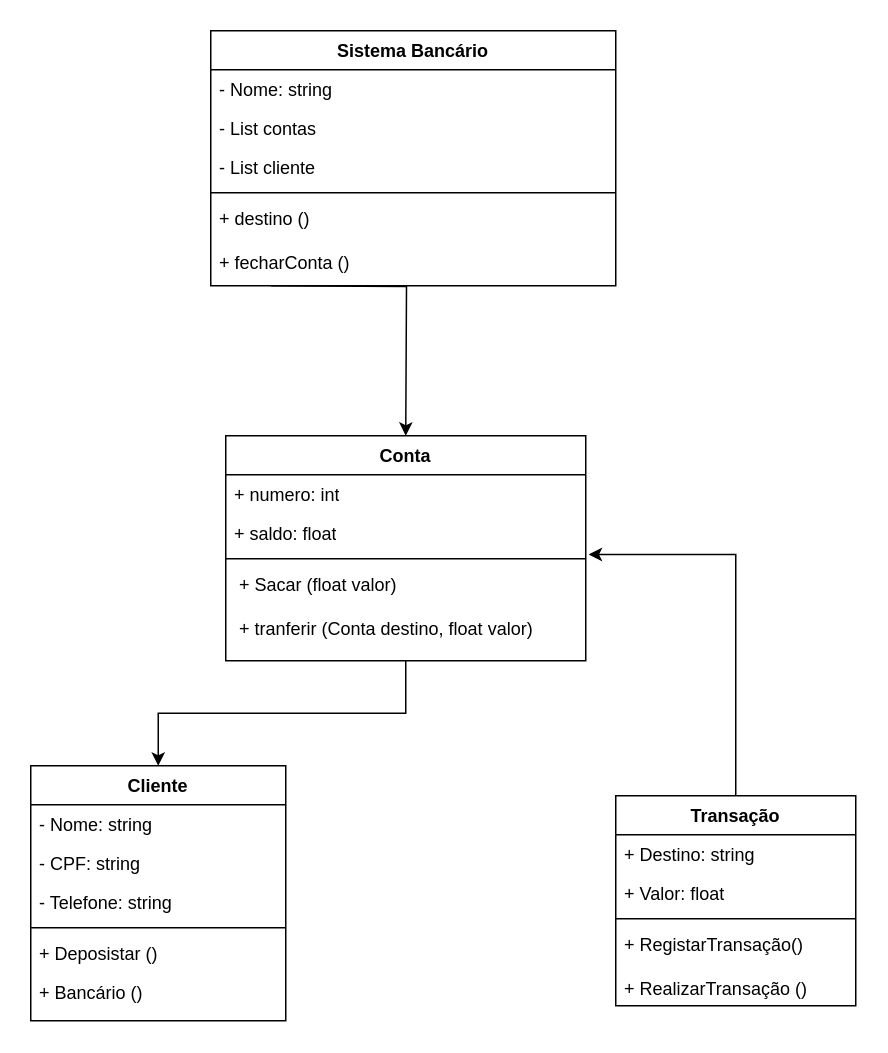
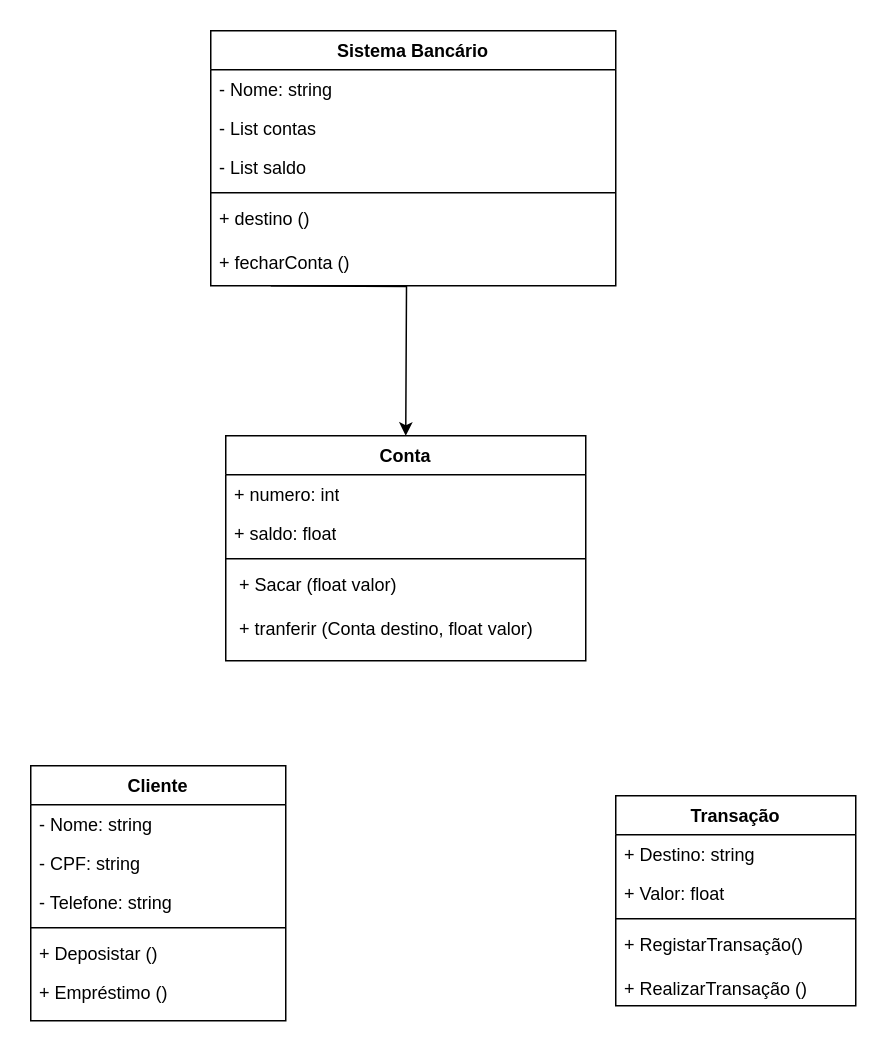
node "- List cliente": label "- List cliente" -> "- List saldo"
edge "Transação" -> "+ saldo: float": removed
edge "Conta" -> "Cliente": removed
node "+ Bancário ()": label "+ Bancário ()" -> "+ Empréstimo ()"
